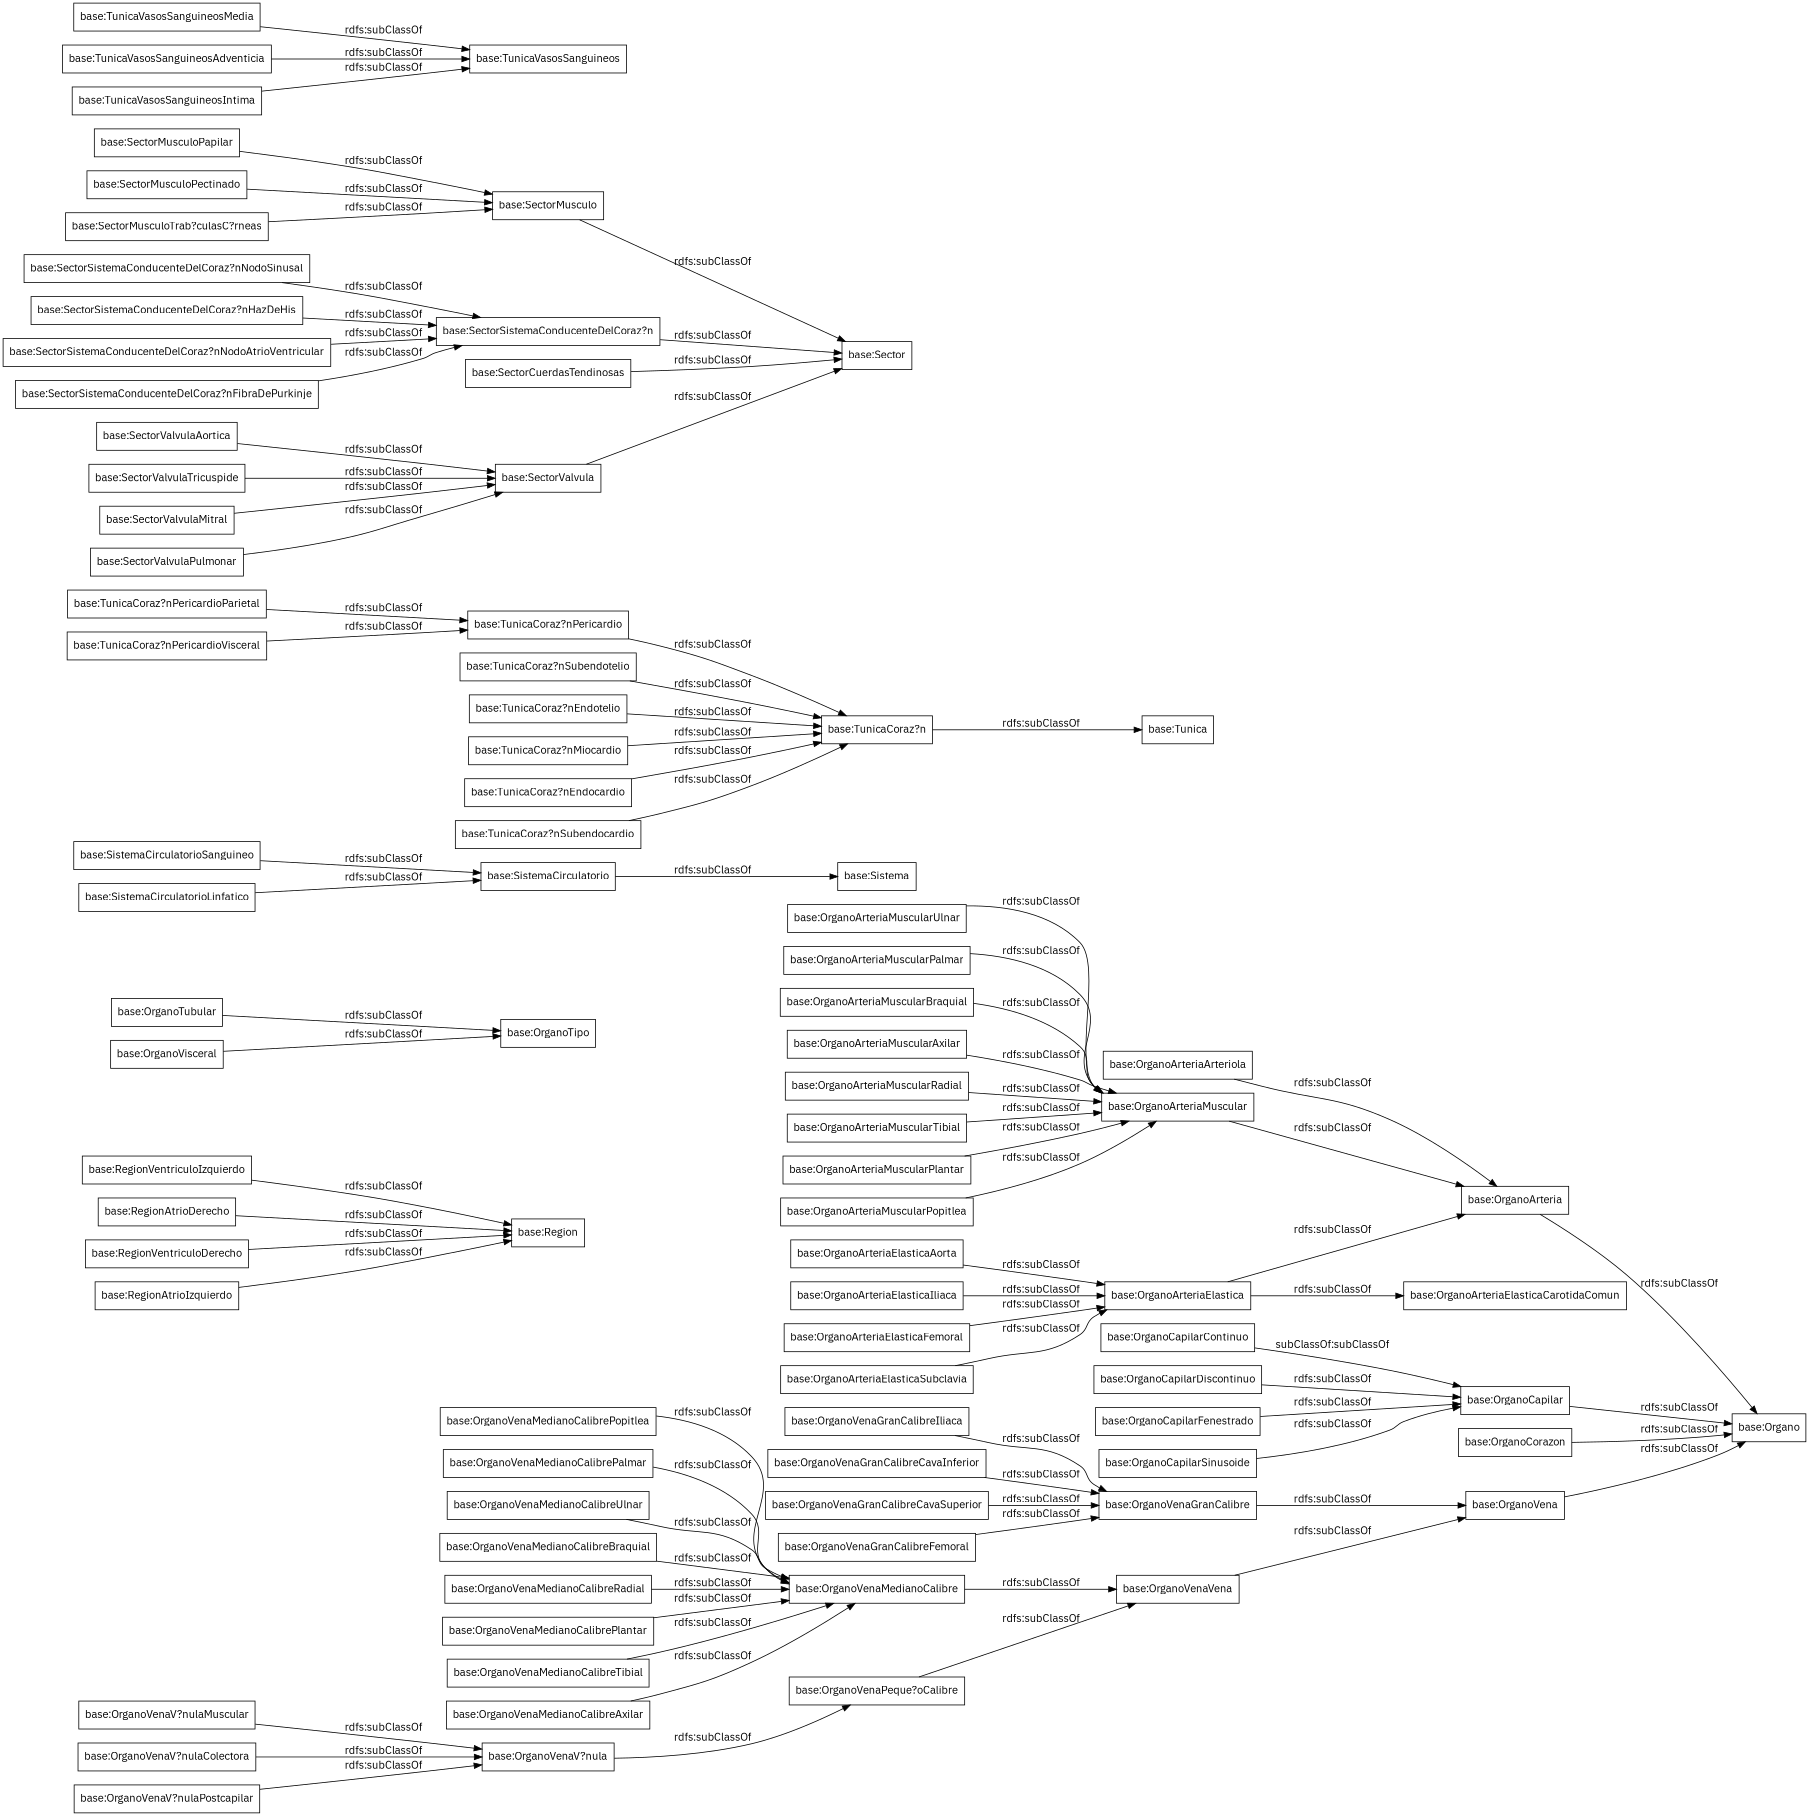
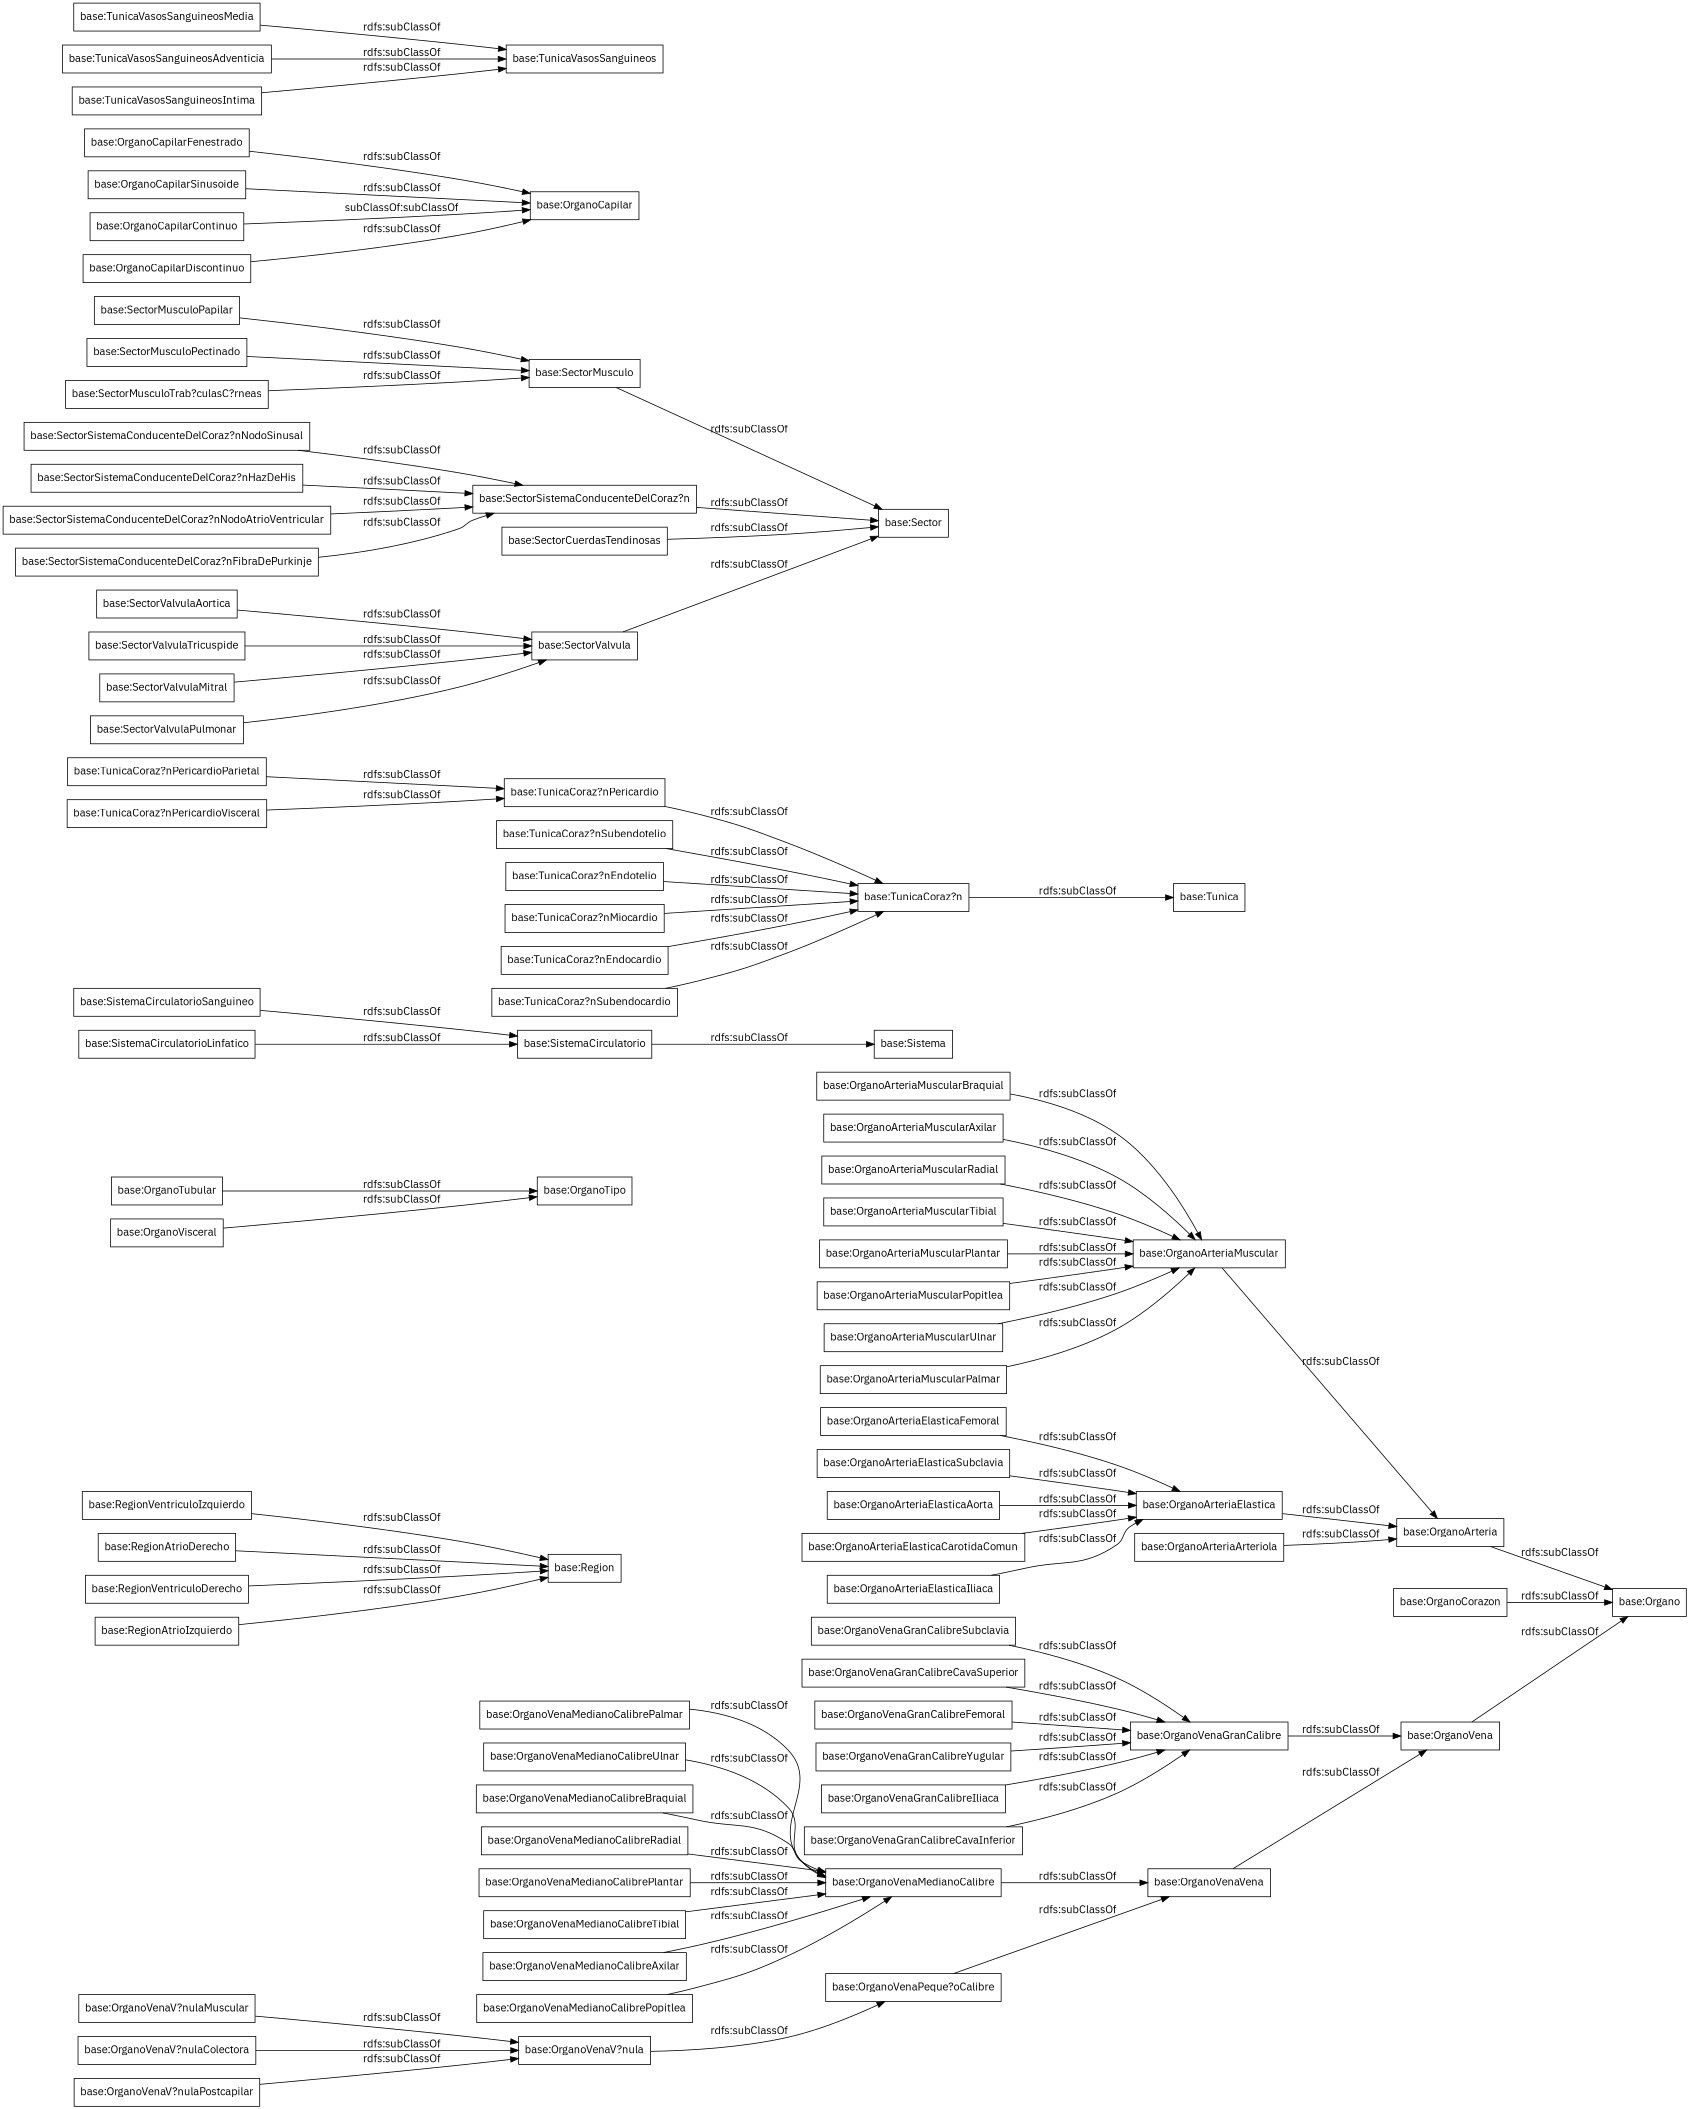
edge "base:OrganoArteriaElastica" -> "base:OrganoArteriaElasticaCarotidaComun": reversed
edge "base:OrganoCapilar" -> "base:Organo": removed, label "rdfs:subClassOf"
node "base:OrganoVenaGranCalibreSubclavia": added
node "base:OrganoVenaGranCalibreYugular": added
